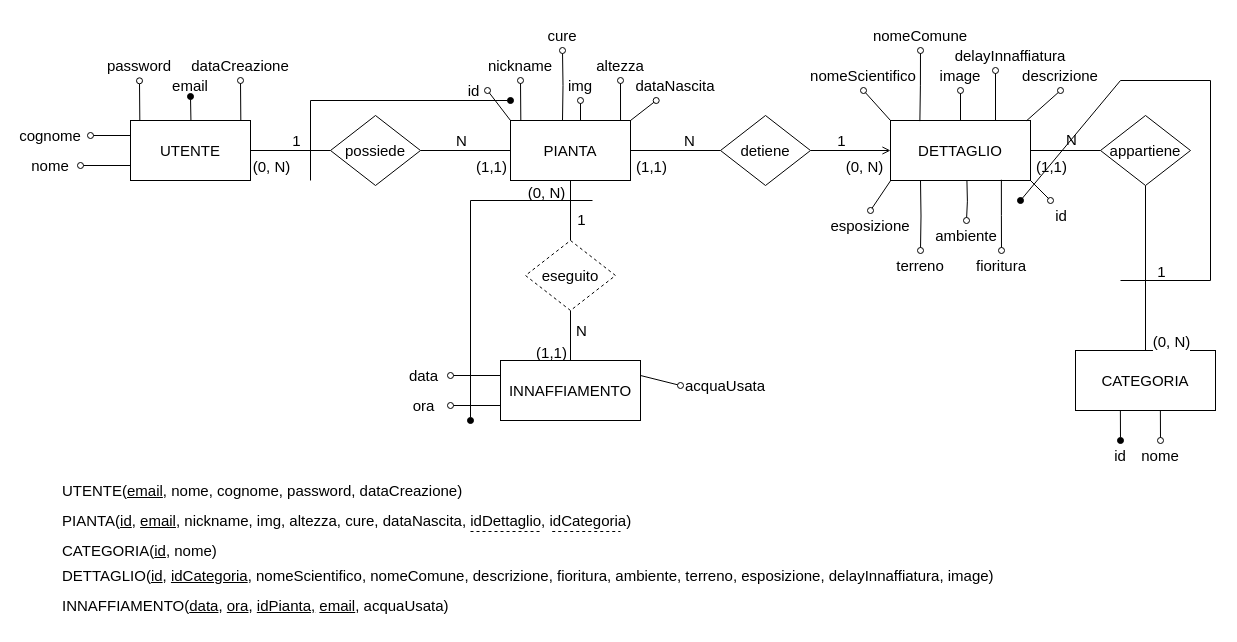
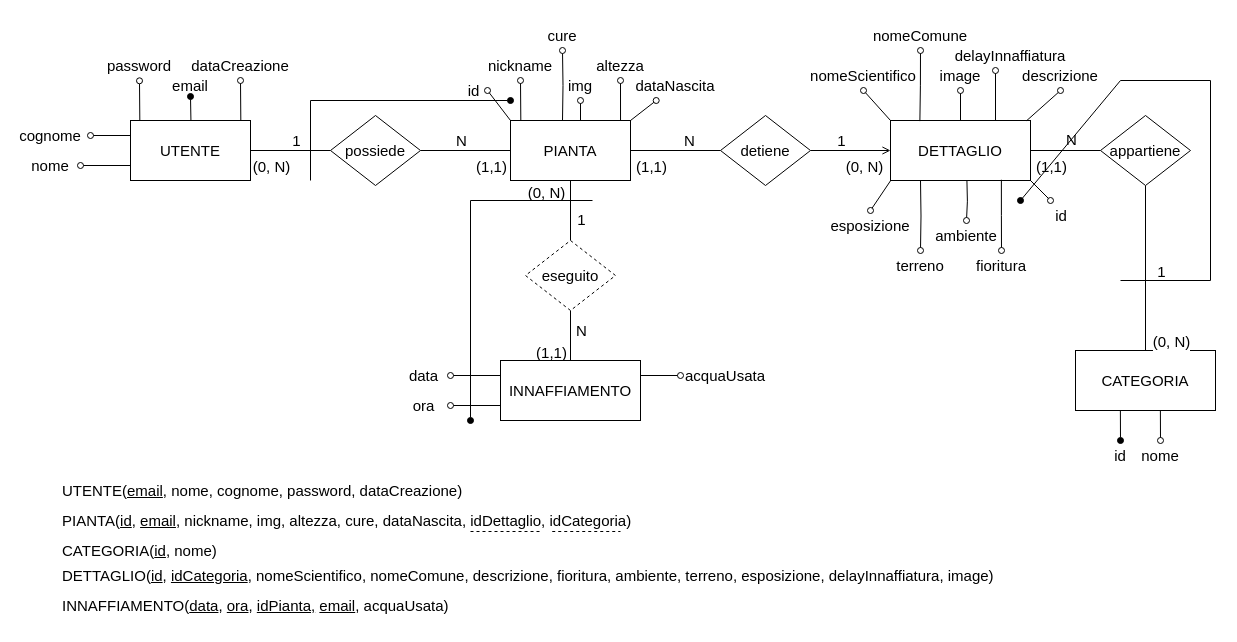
node "acquaUsata": moved (726, 386) -> (726, 376)
